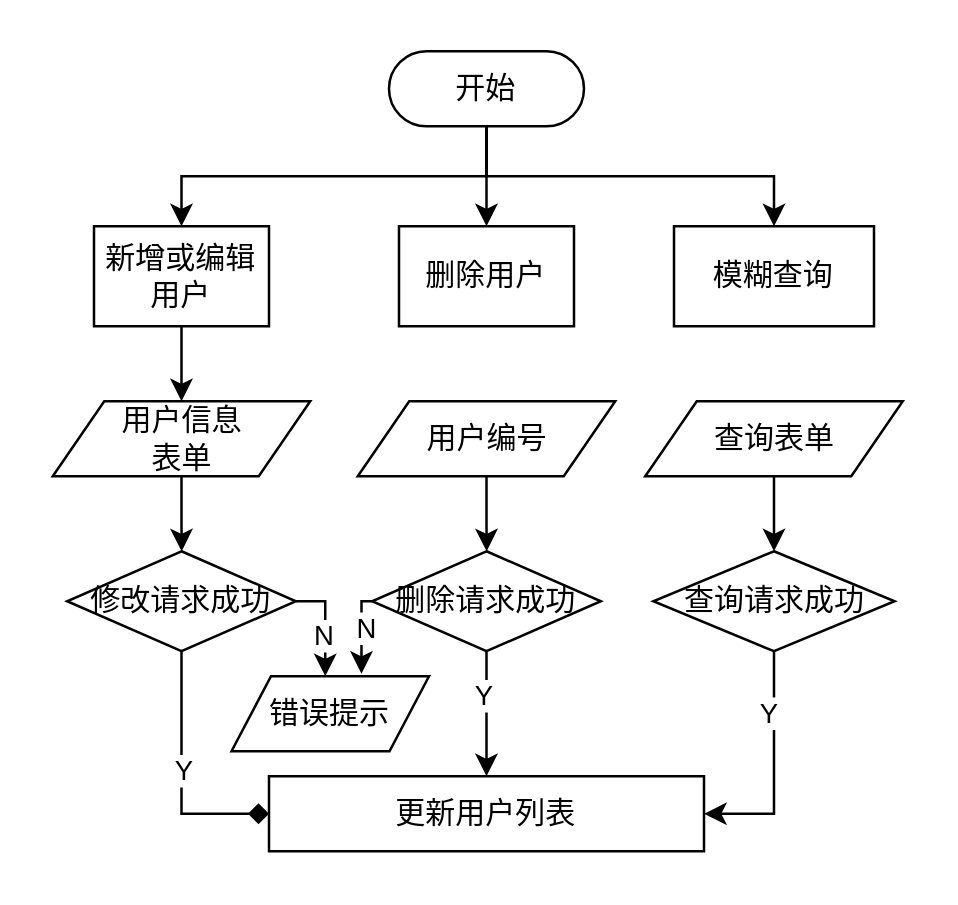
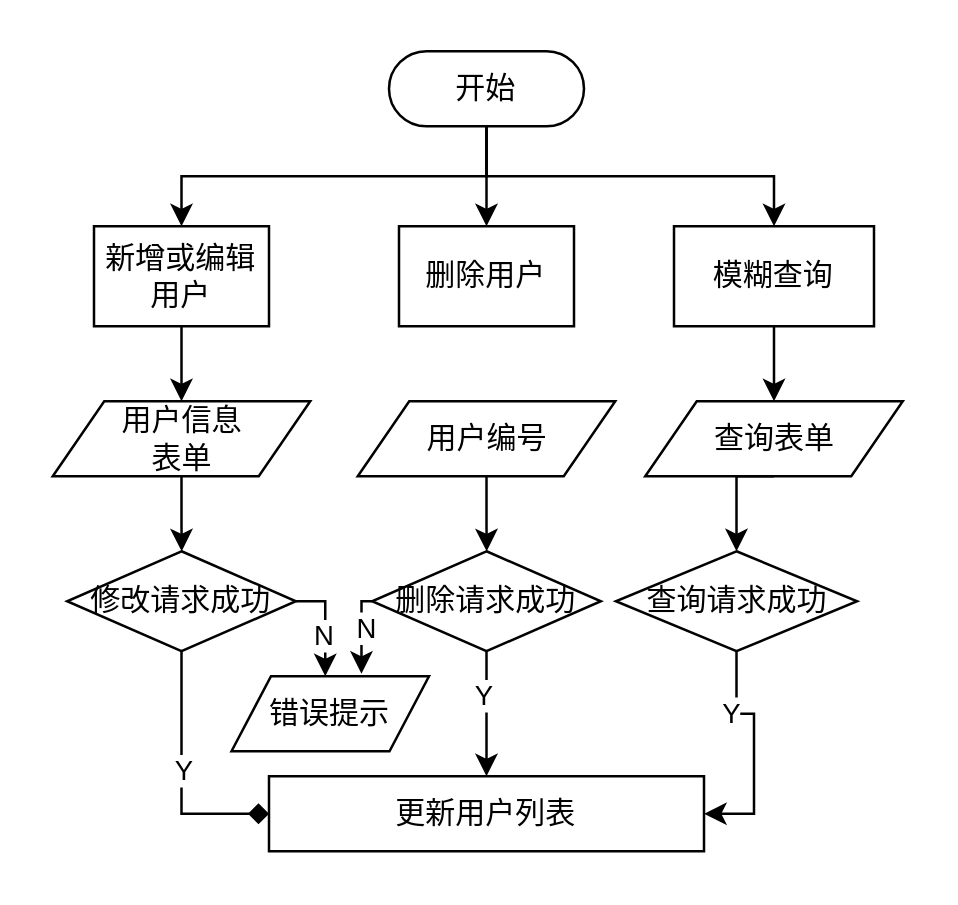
edge "模糊查询" -> "查询表单": added
node "查询请求成功": moved (774, 601) -> (736, 601)
